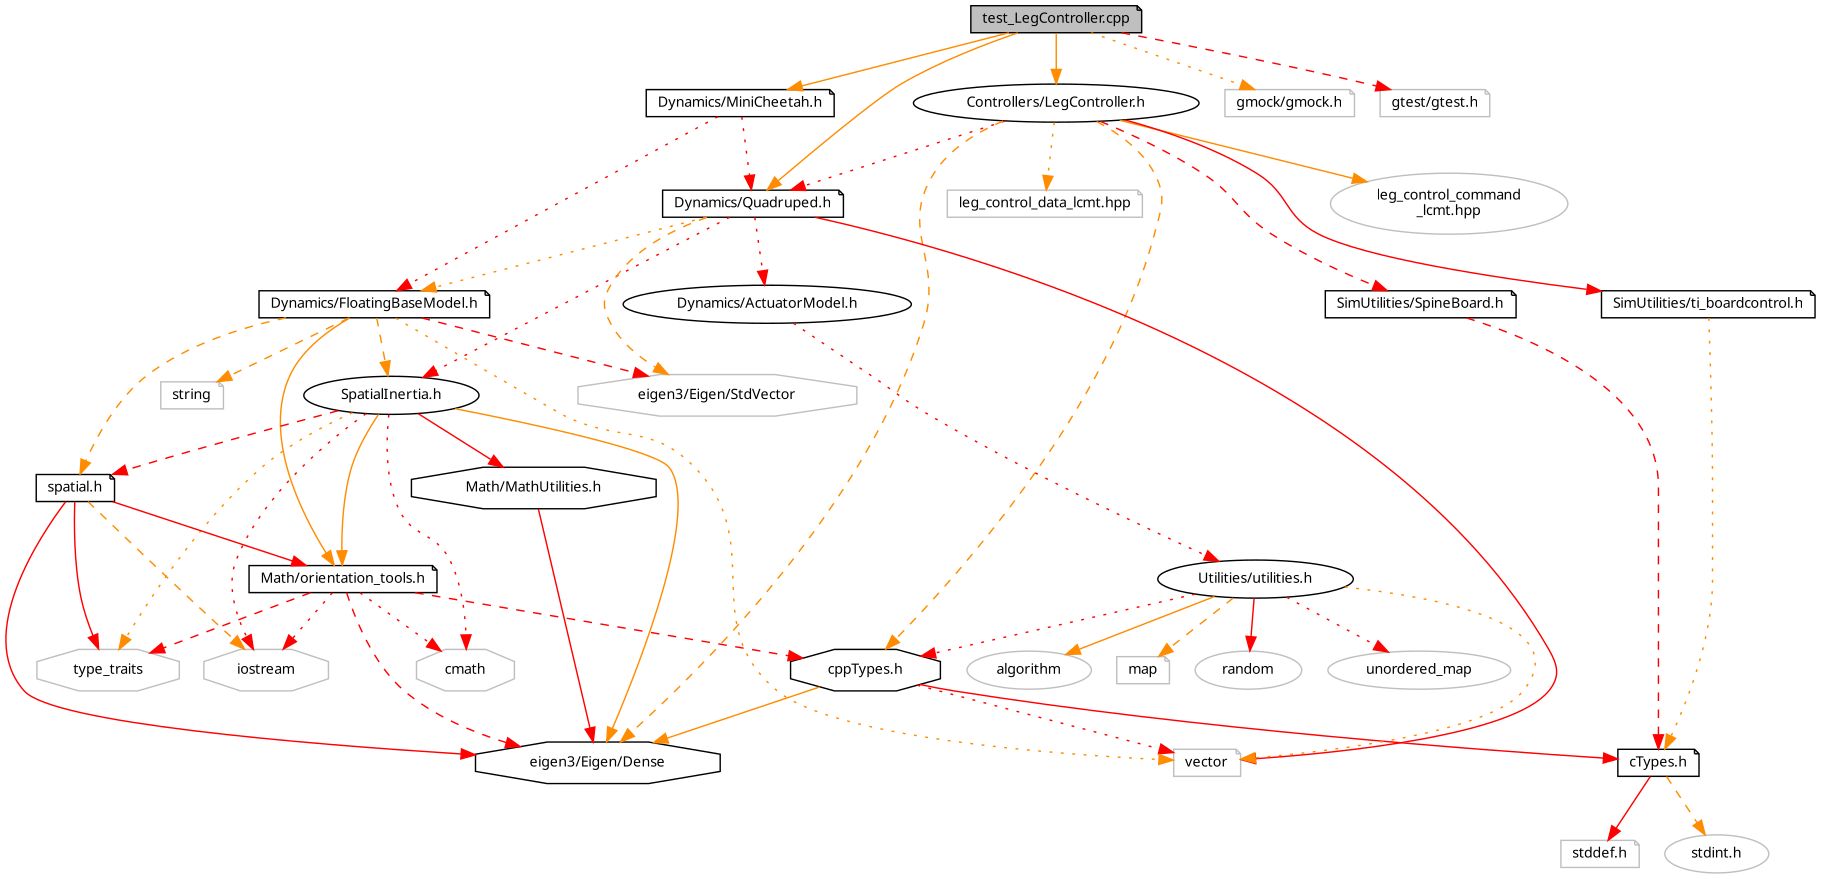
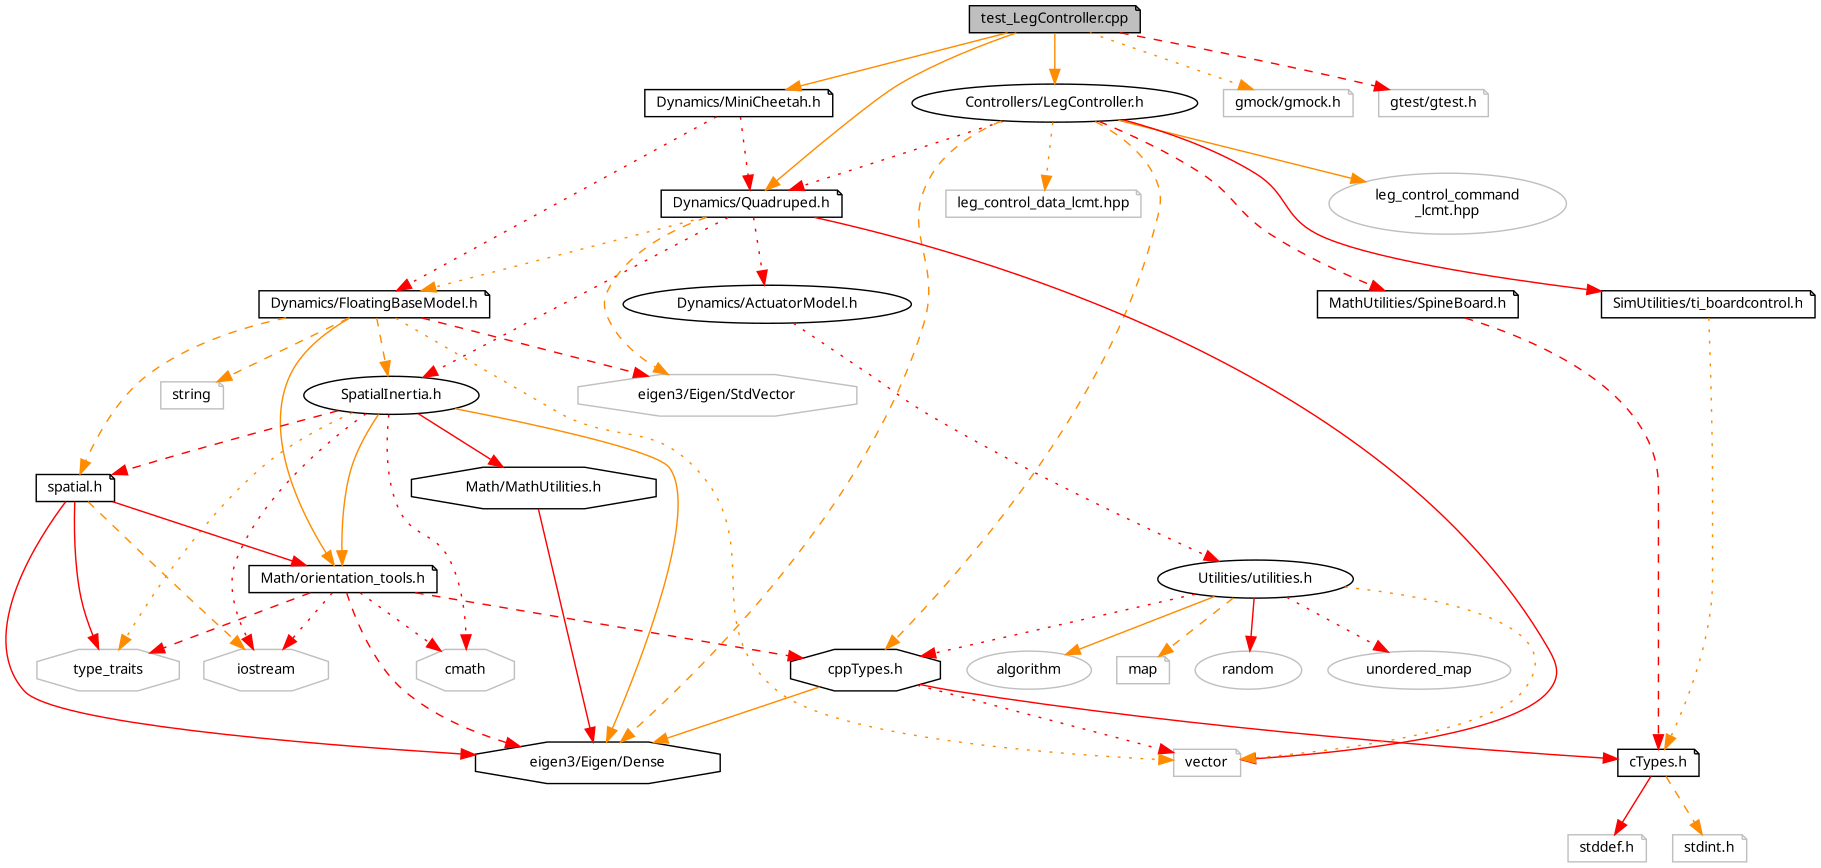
node "SimUtilities/SpineBoard.h": label "SimUtilities/SpineBoard.h" -> "MathUtilities/SpineBoard.h"
node "stdint.h": shape ellipse -> note
